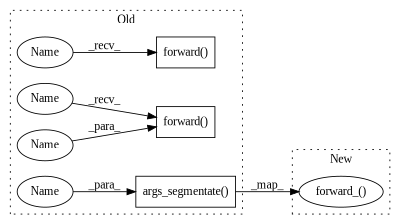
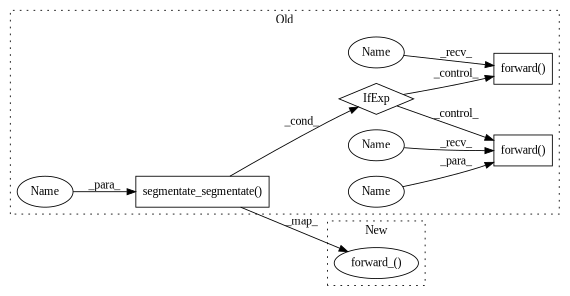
node "IfExp": added
node "args_segmentate()": label "args_segmentate()" -> "segmentate_segmentate()"
